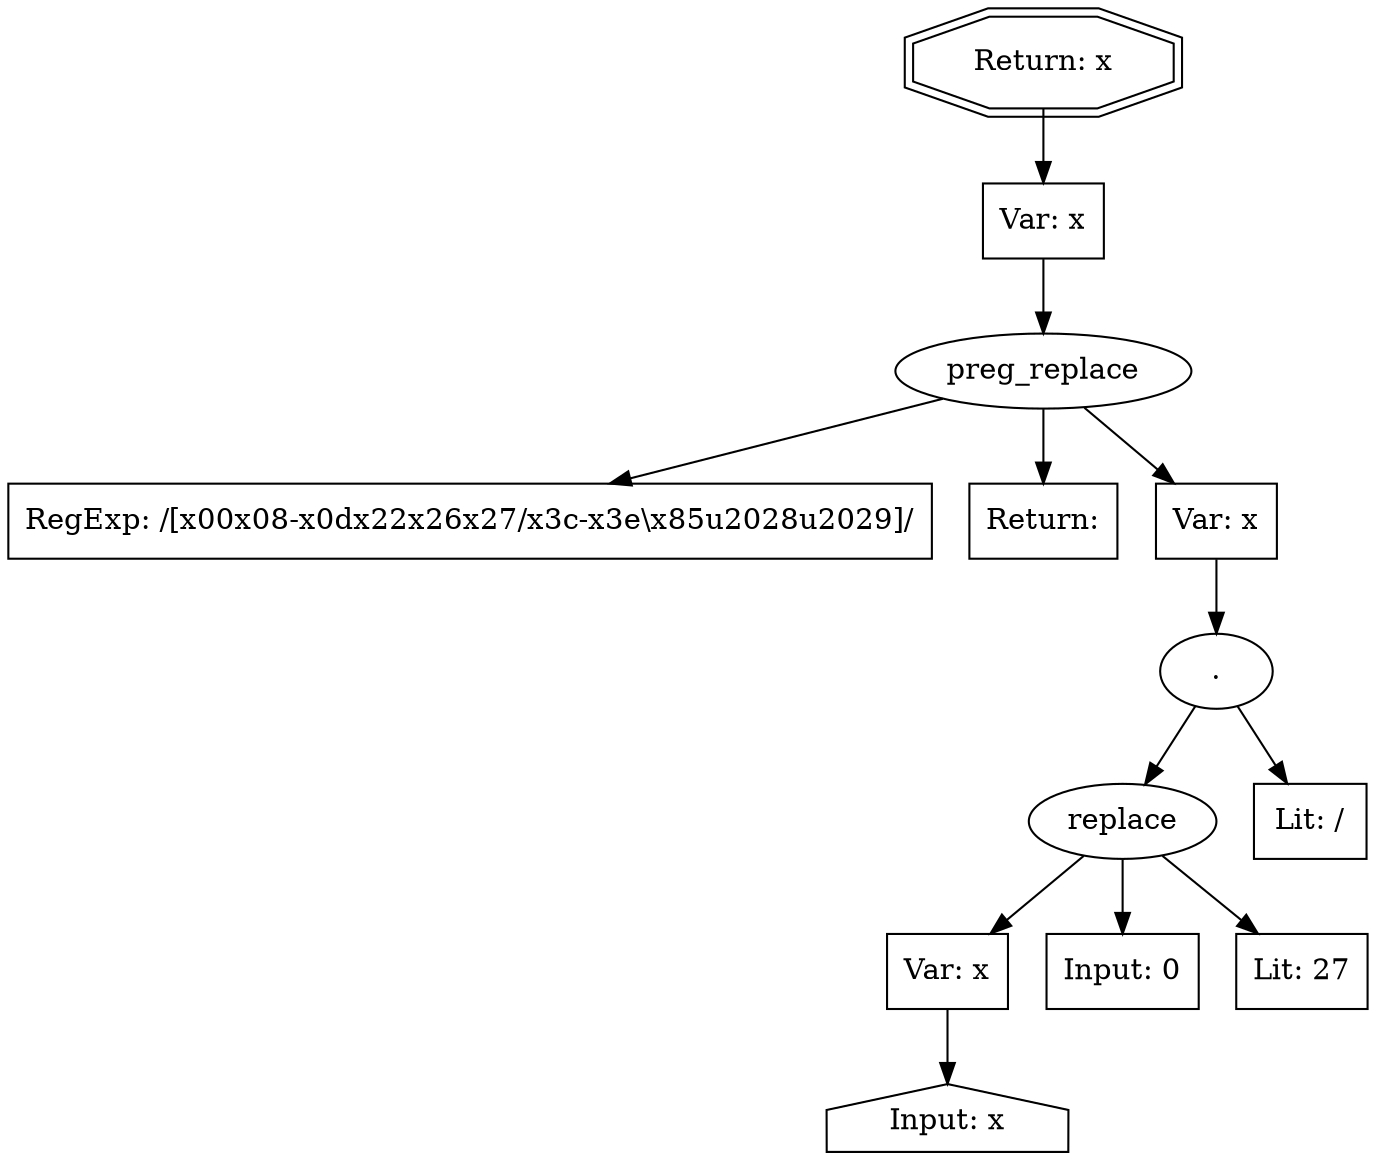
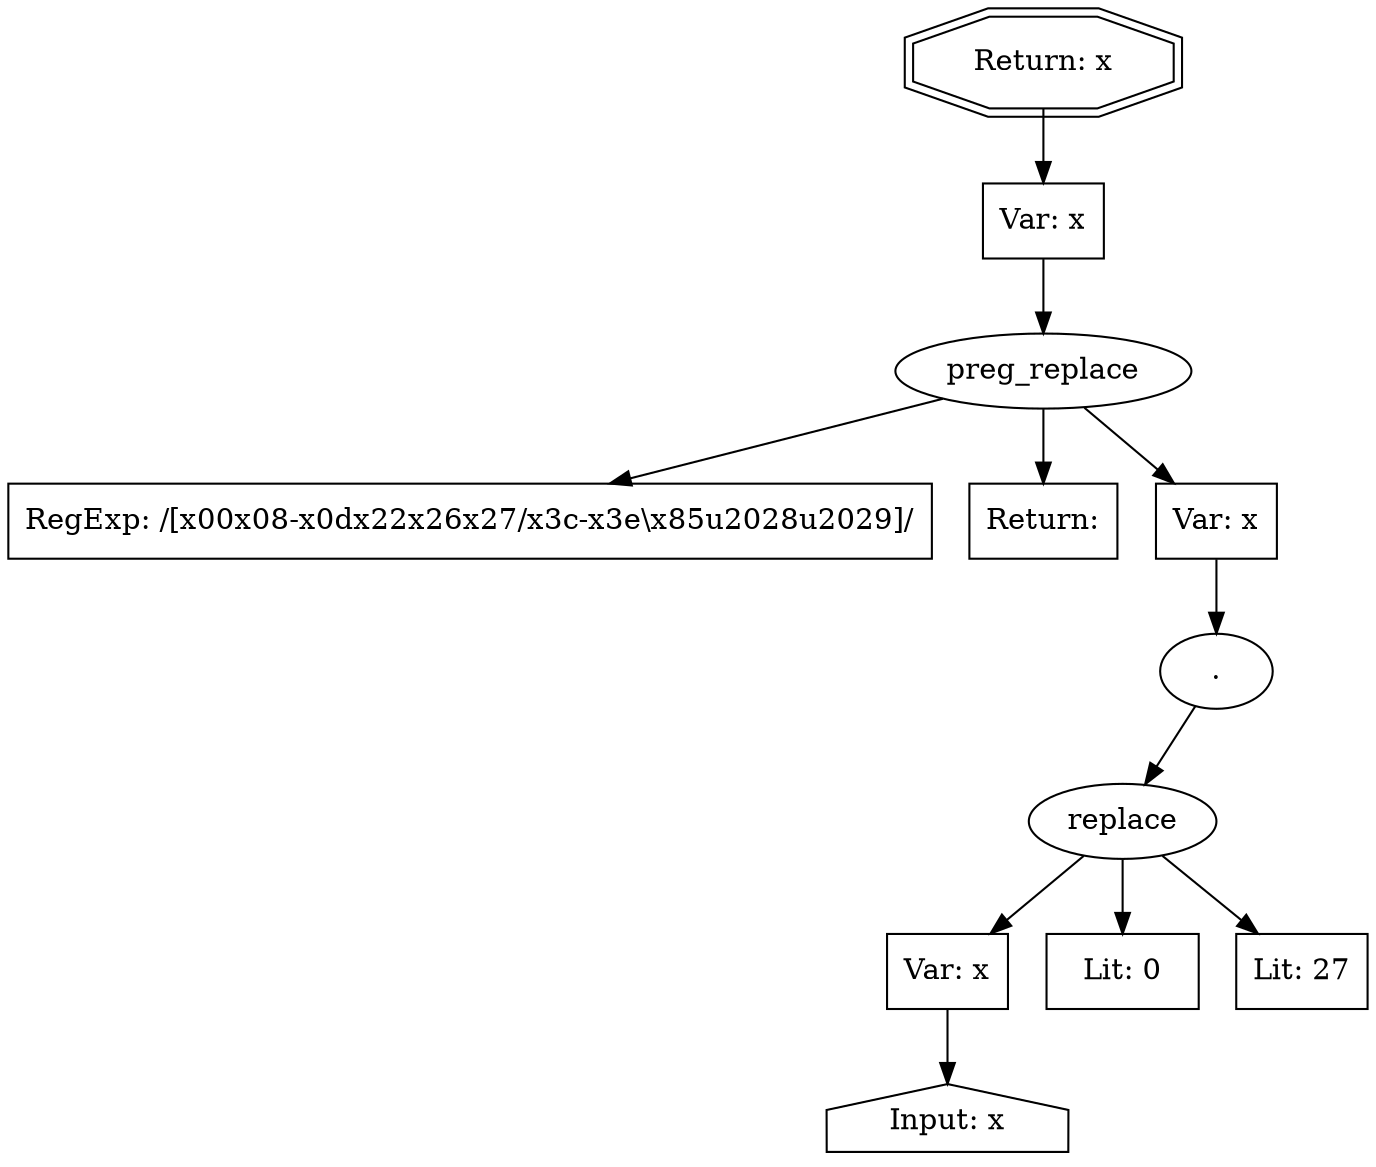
node "Lit: /": removed
node "Input: 0": label "Input: 0" -> "Lit: 0"
